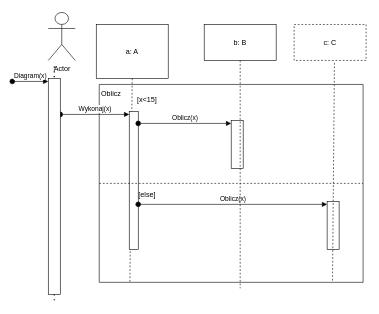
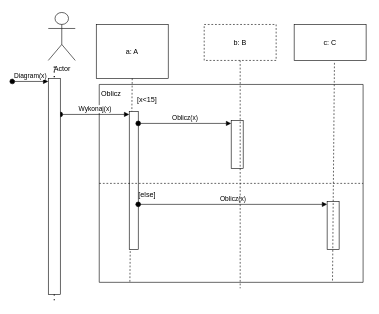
node "b: B": style solid -> dashed
node "c: C": style dashed -> solid
